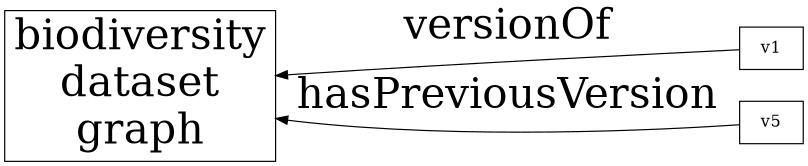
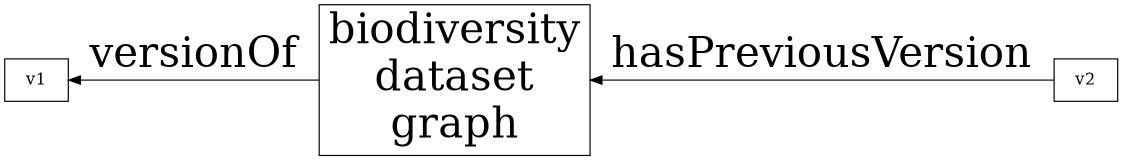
edge "v1" -> "biodiversity dataset graph": reversed
node "v5": label "v5" -> "v2"
